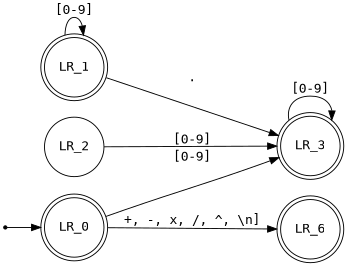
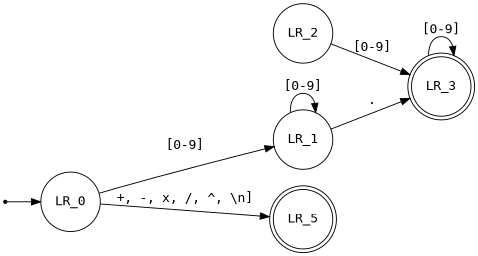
node "LR_1": shape doublecircle -> circle
edge "LR_0" -> "LR_3": now "LR_0" -> "LR_1"
node "LR_0": shape doublecircle -> circle
node "LR_6": label "LR_6" -> "LR_5"
